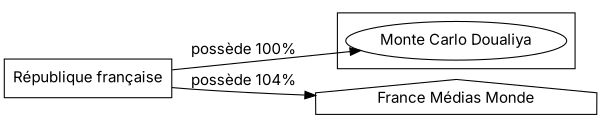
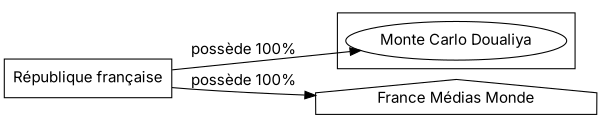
edge "République française" -> "France Médias Monde": label "possède 104%" -> "possède 100%"
